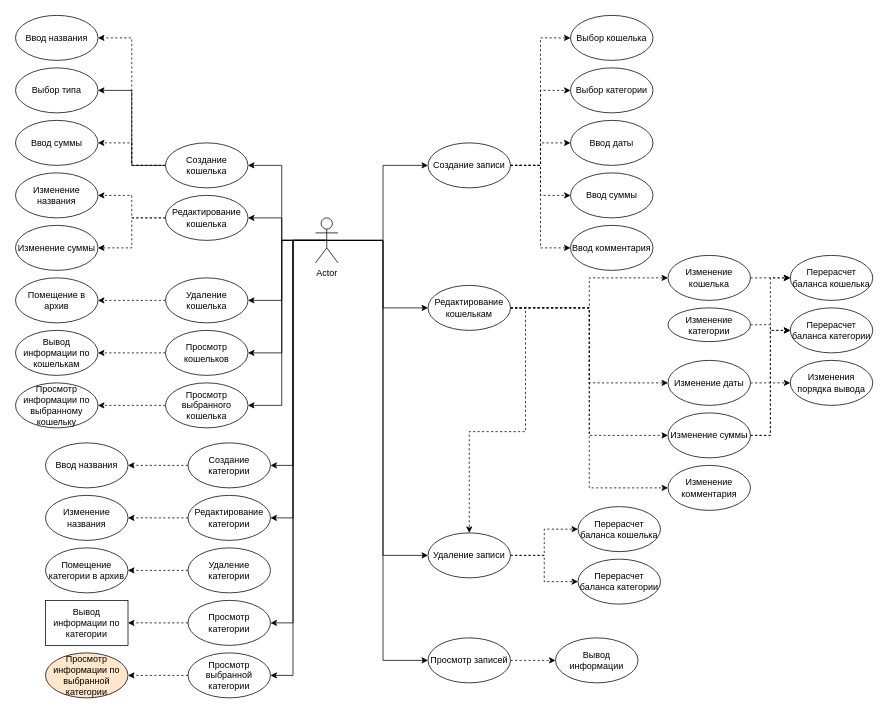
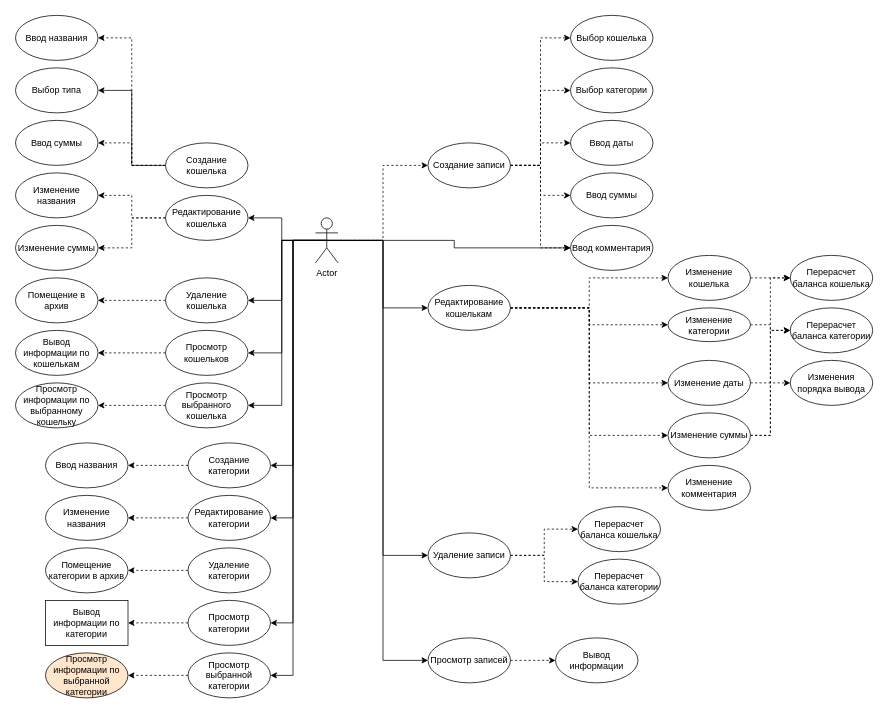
edge "Actor" -> "Создание кошелька": now "Actor" -> "Ввод комментария"
edge "Actor" -> "Создание записи": style solid -> dashed
edge "Редактирование кошелькам" -> "Удаление записи": now "Редактирование кошелькам" -> "Изменение категории"
